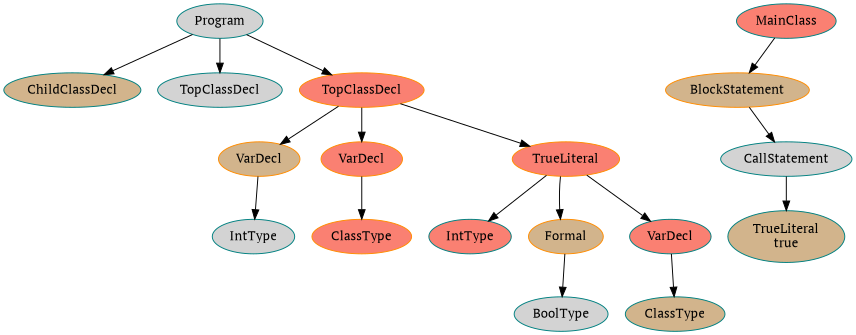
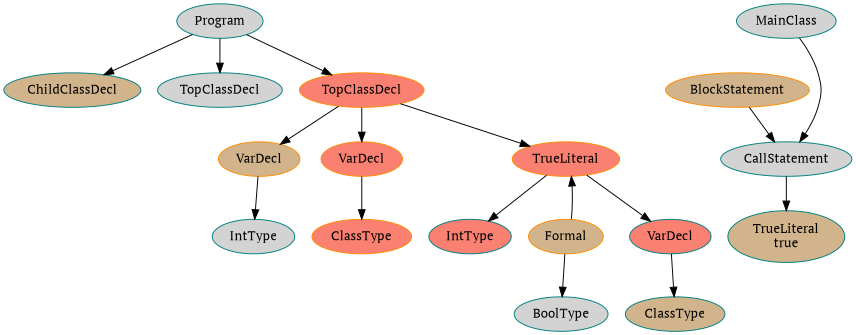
node "MainClass": fillcolor salmon -> lightgrey
edge "MainClass" -> "BlockStatement": now "MainClass" -> "CallStatement"
edge "TrueLiteral" -> "Formal": reversed
